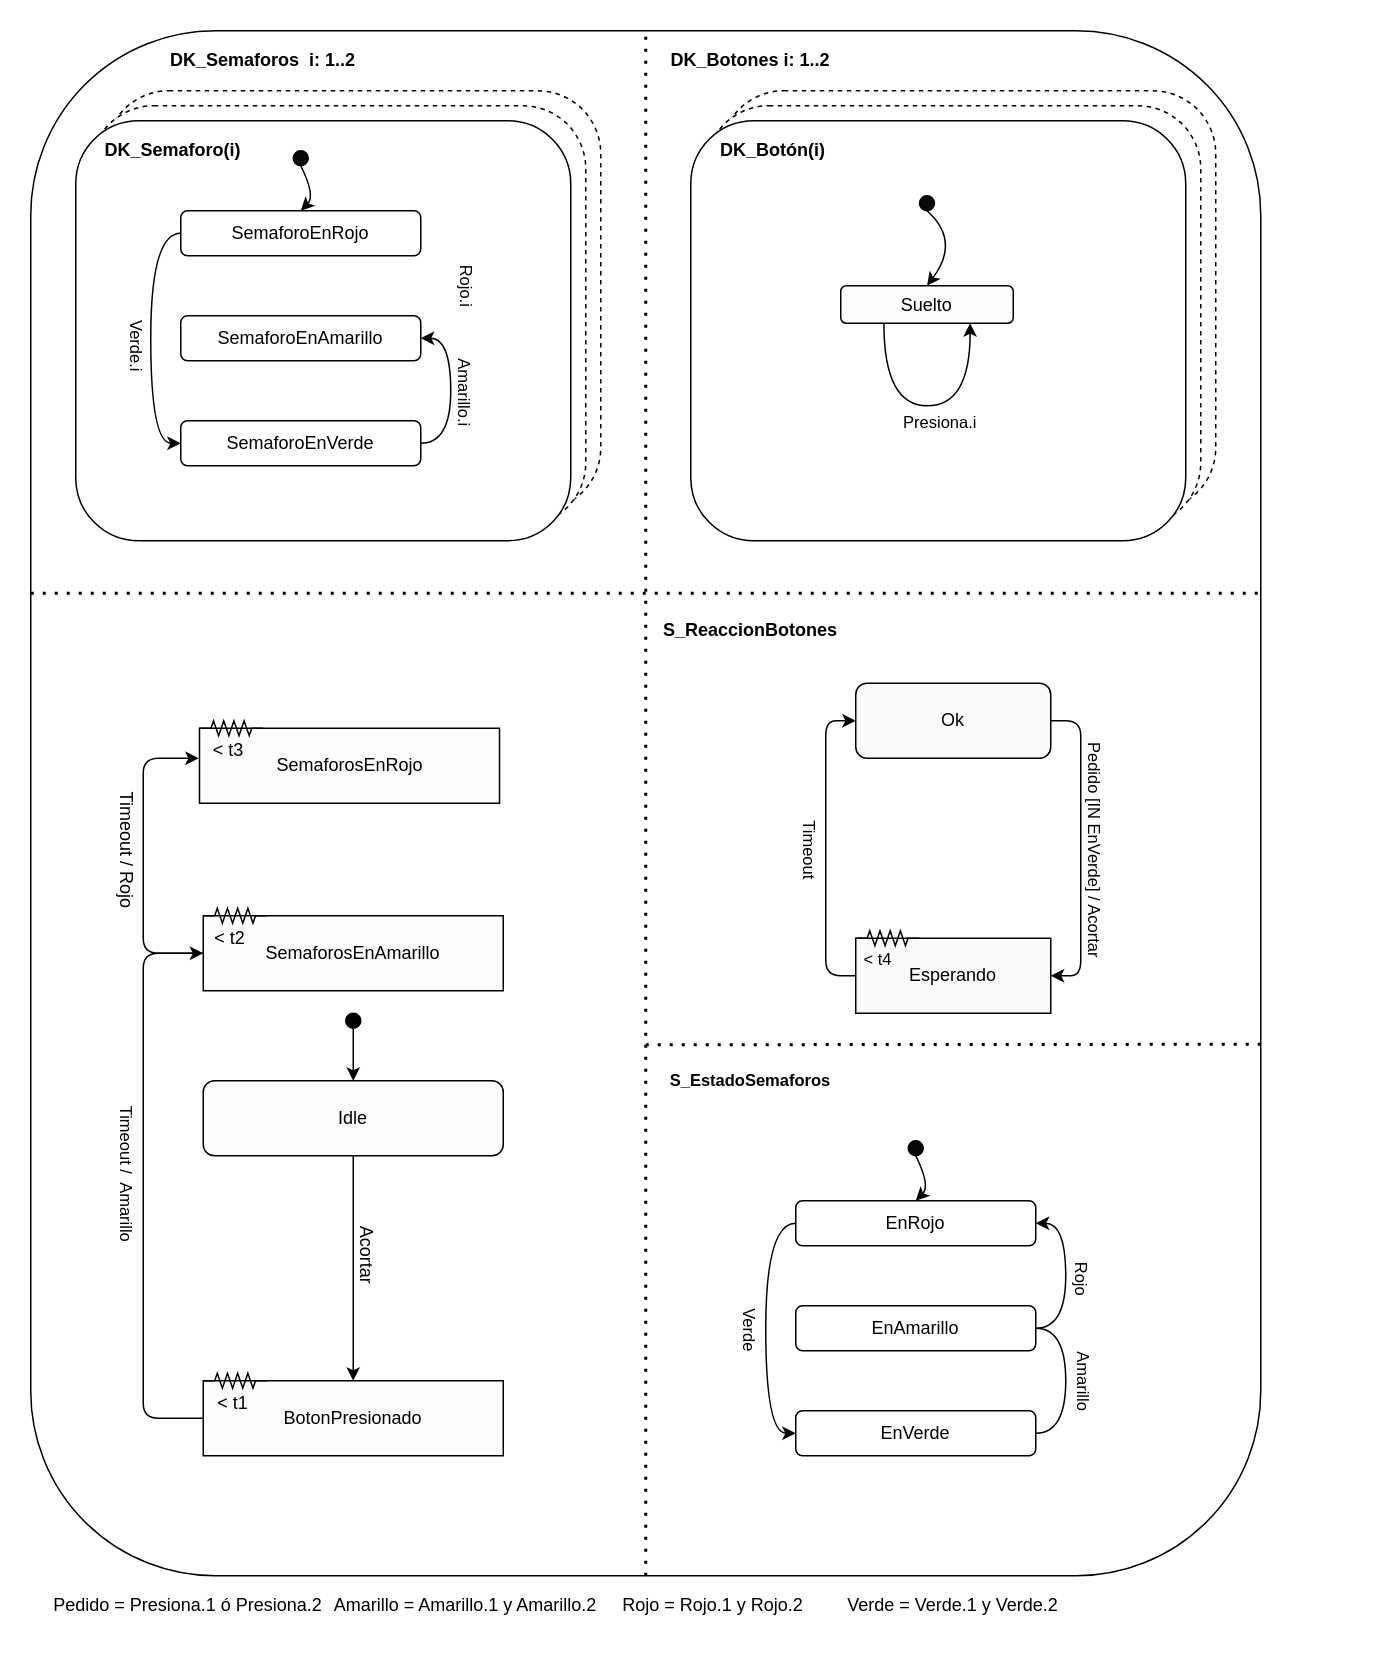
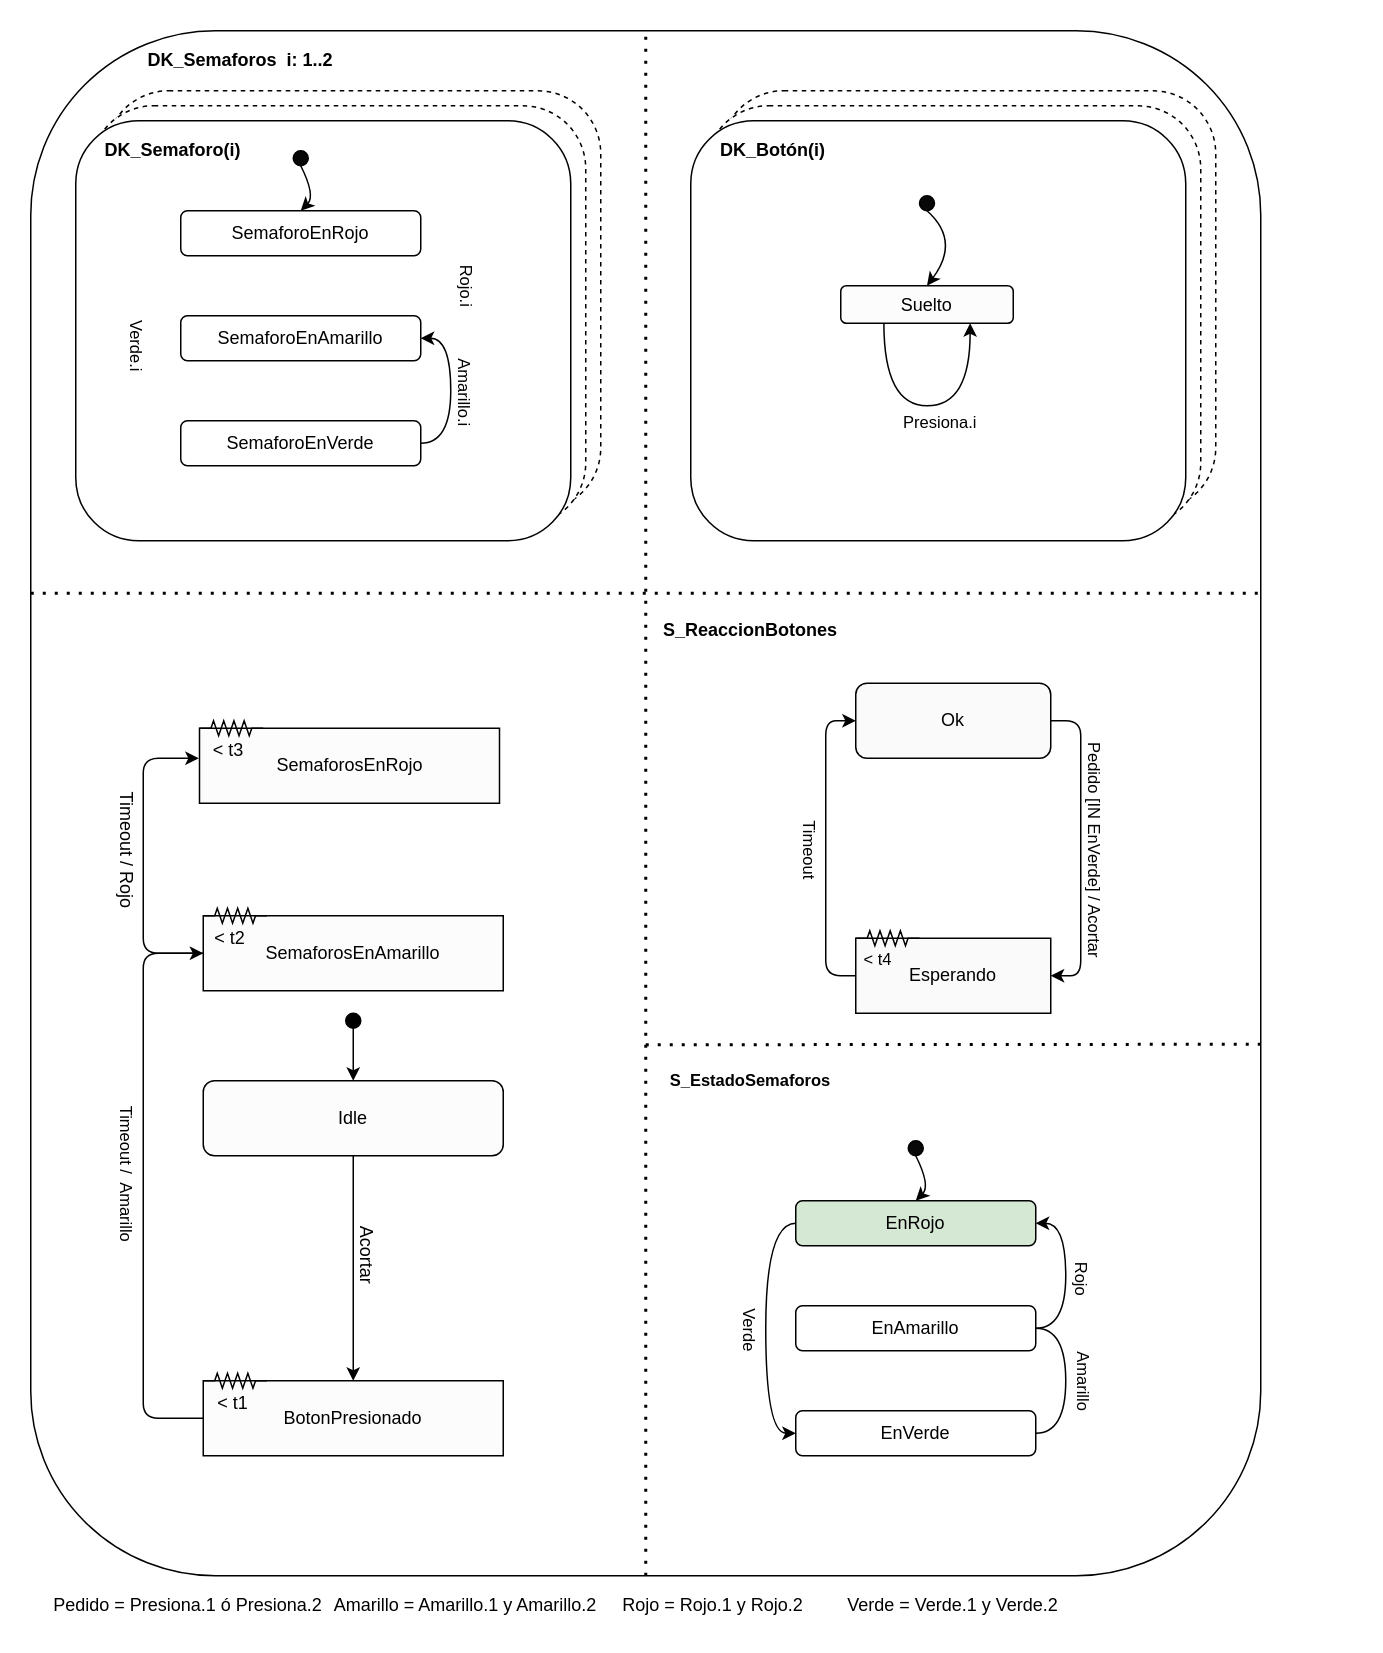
node "DK_Semaforos i: 1..2": moved (263, 61) -> (241, 61)
node "DK_Botones i: 1..2": removed
edge "SemaforoEnRojo" -> "SemaforoEnVerde": removed
node "EnRojo": fillcolor #ffffff -> #d5e8d4
